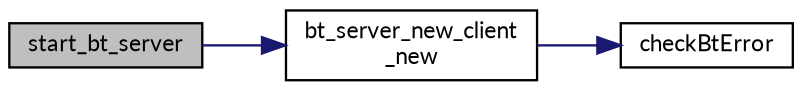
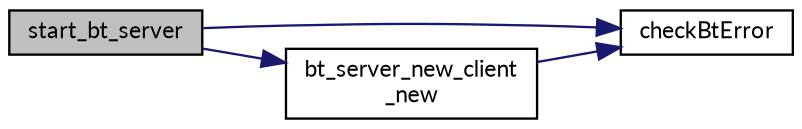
edge "start_bt_server" -> "checkBtError": added
